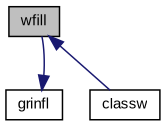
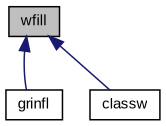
edge "wfill" -> "grinfl": reversed
